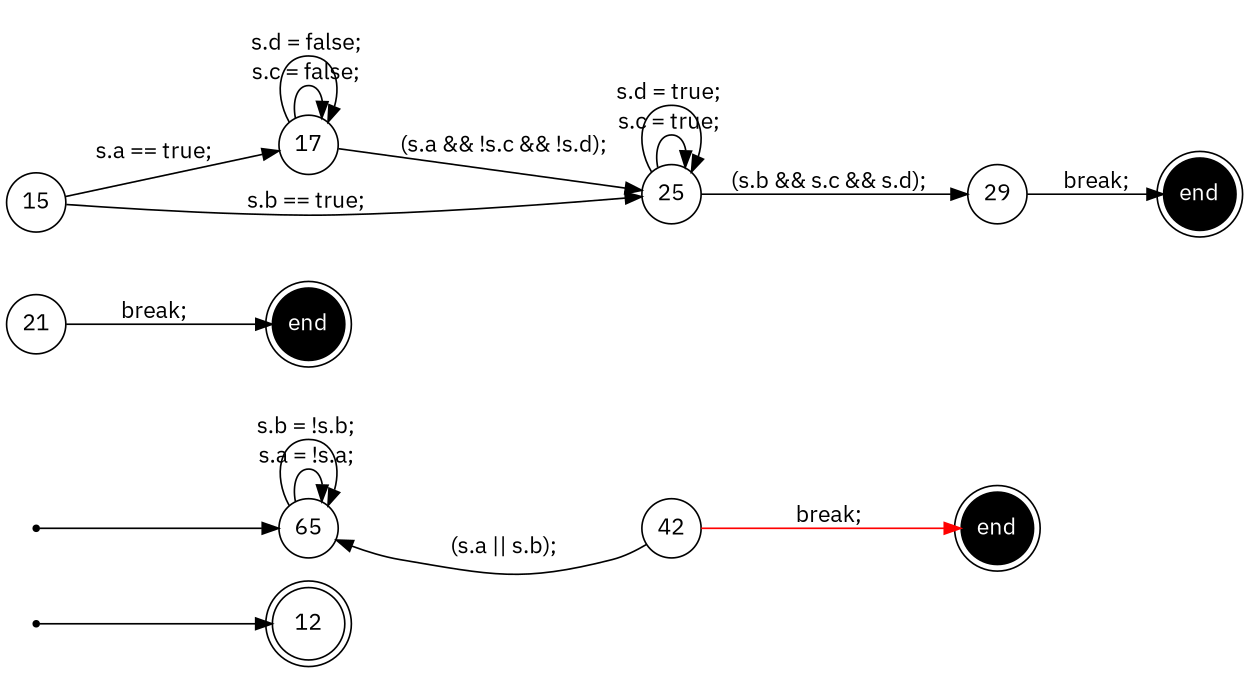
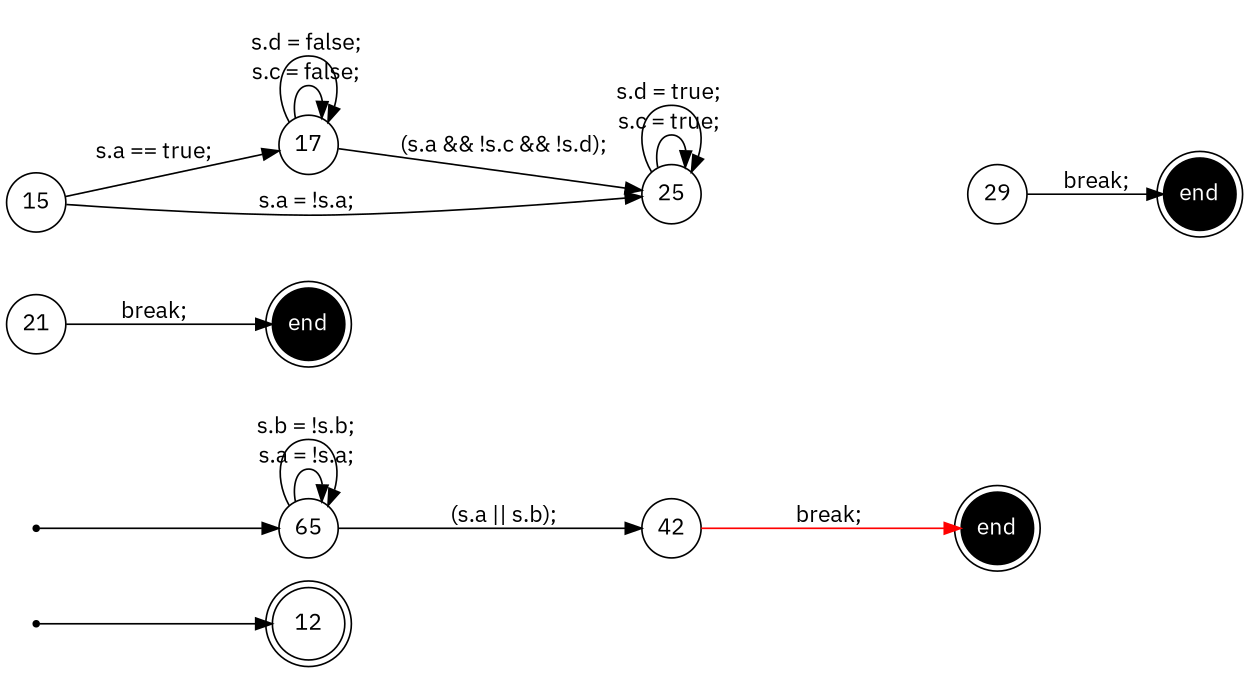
edge "25" -> "29": removed, label "(s.b && s.c && s.d);"
edge "15" -> "25": label "s.b == true; " -> "s.a = !s.a; "
edge "42" -> "65": reversed
